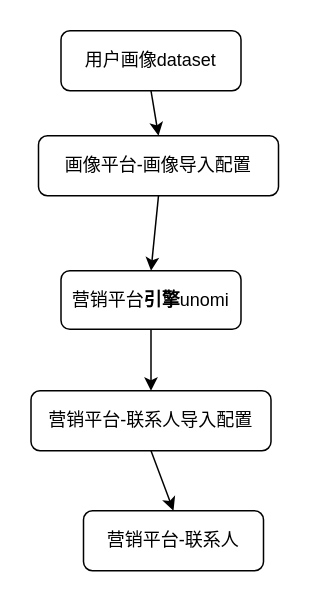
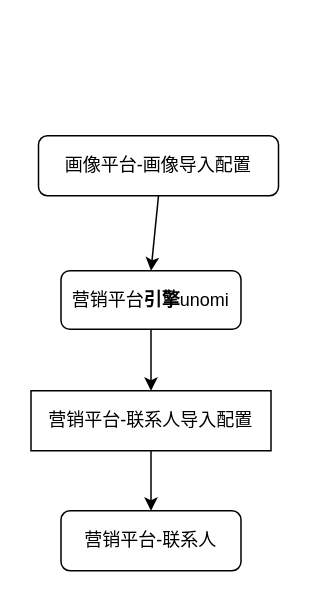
node "用户画像dataset": removed
edge "用户画像dataset" -> "画像平台-画像导入配置": removed
node "营销平台-联系人导入配置": shape rounded rectangle -> rectangle
node "营销平台-联系人": moved (173, 541) -> (151, 541)
